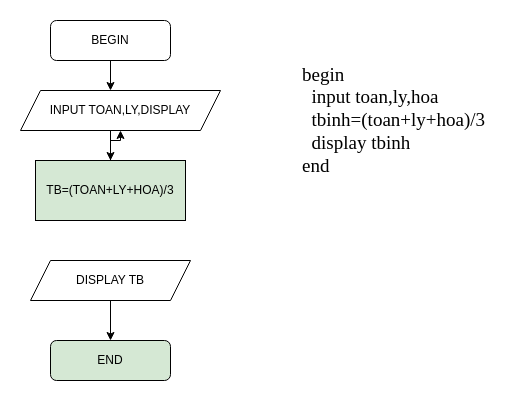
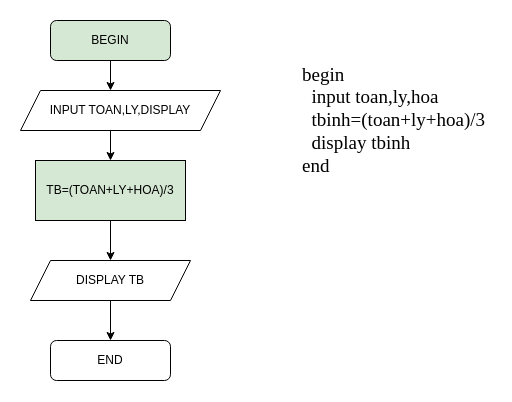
node "BEGIN": fillcolor #ffffff -> #d5e8d4
edge "TB=(TOAN+LY+HOA)/3" -> "INPUT TOAN,LY,DISPLAY": now "TB=(TOAN+LY+HOA)/3" -> "DISPLAY TB"
node "END": fillcolor #d5e8d4 -> #ffffff
